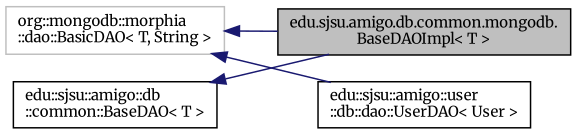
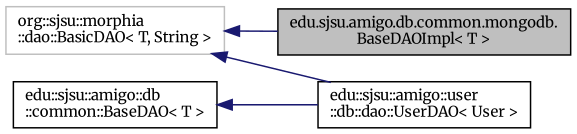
node "org::mongodb::morphia ::dao::BasicDAO< T, String >": label "org::mongodb::morphia ::dao::BasicDAO< T, String >" -> "org::sjsu::morphia ::dao::BasicDAO< T, String >"
edge "edu.sjsu.amigo.db.common.mongodb. BaseDAOImpl< T >" -> "edu::sjsu::amigo::db ::common::BaseDAO< T >": now "edu::sjsu::amigo::user ::db::dao::UserDAO< User >" -> "edu::sjsu::amigo::db ::common::BaseDAO< T >"
